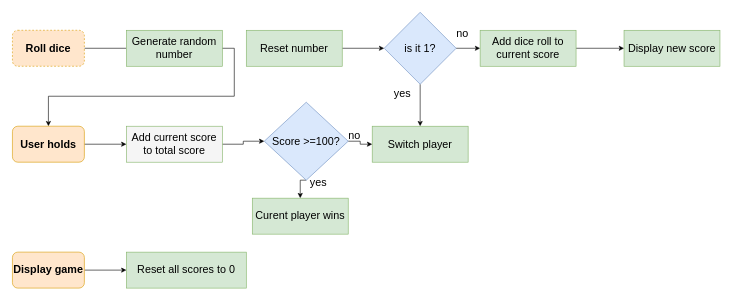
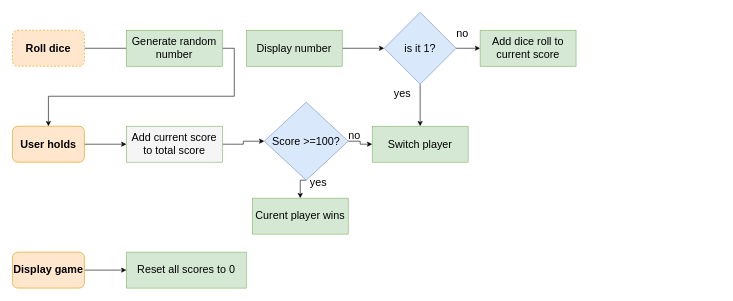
node "Reset number": label "Reset number" -> "Display number"
edge "Add dice roll to current score" -> "Display new score": removed
node "Display new score": removed
